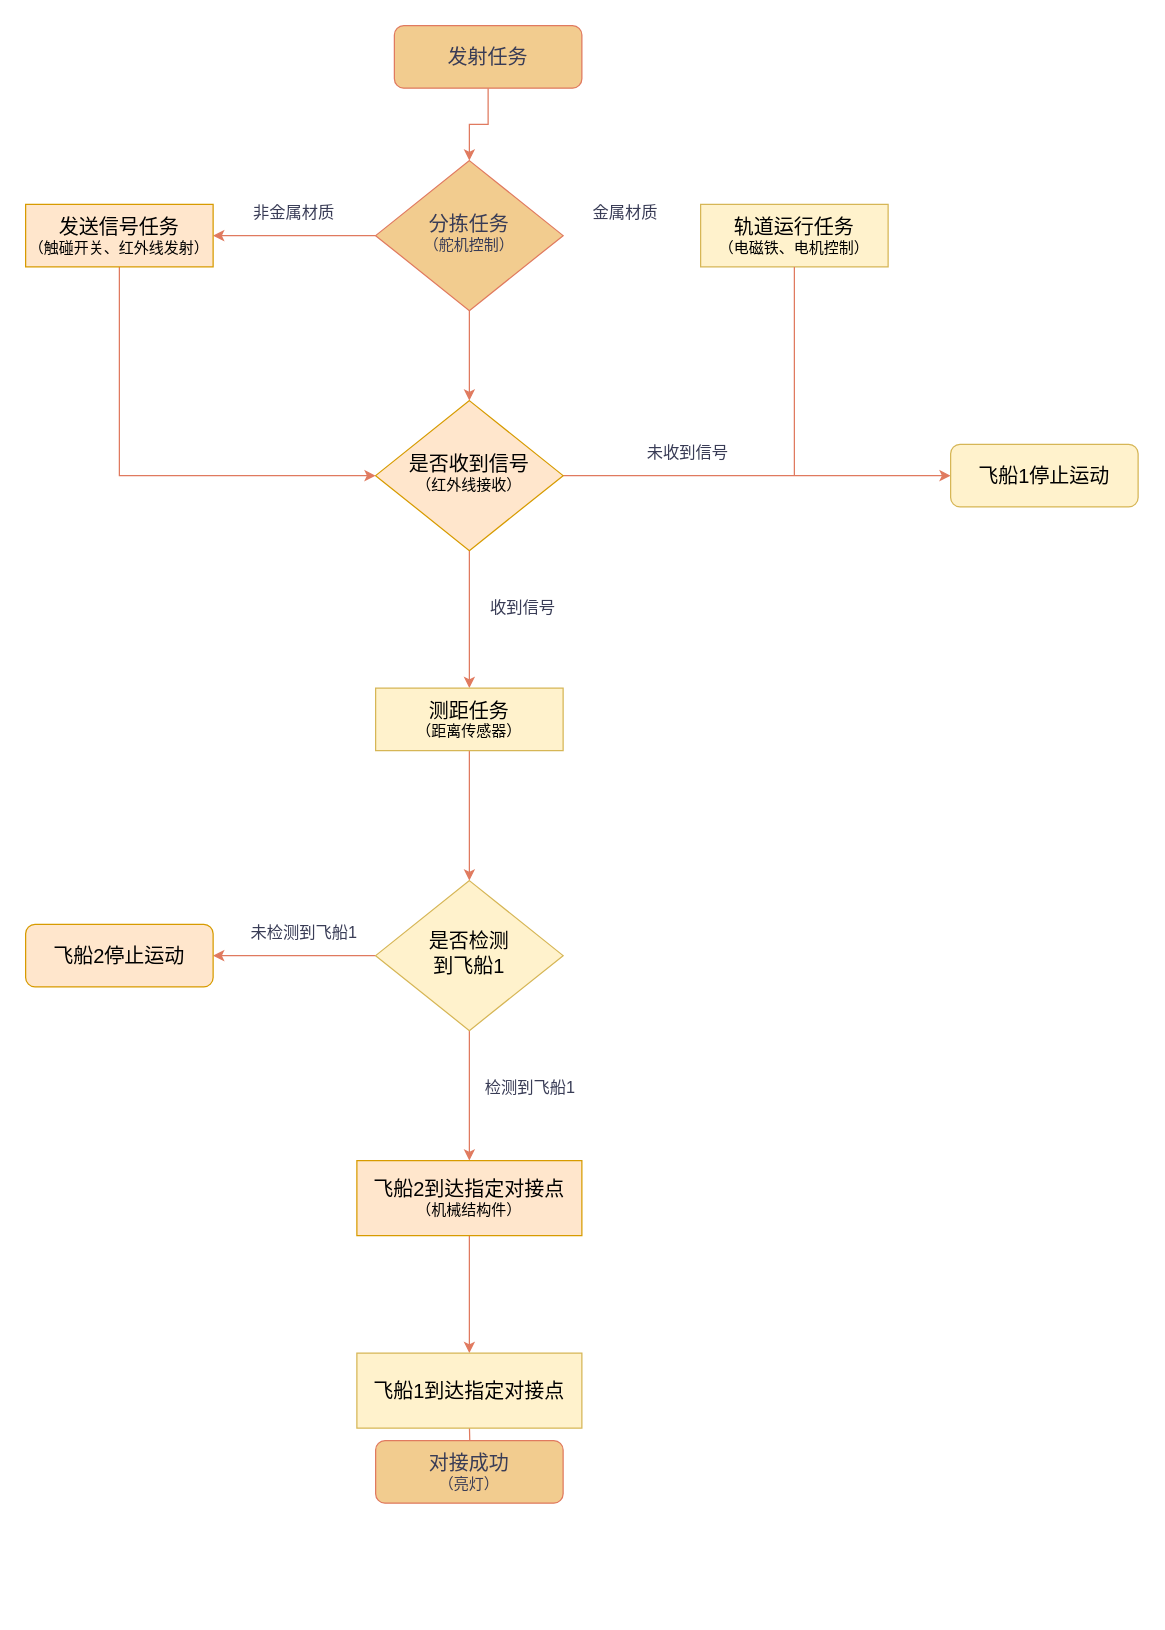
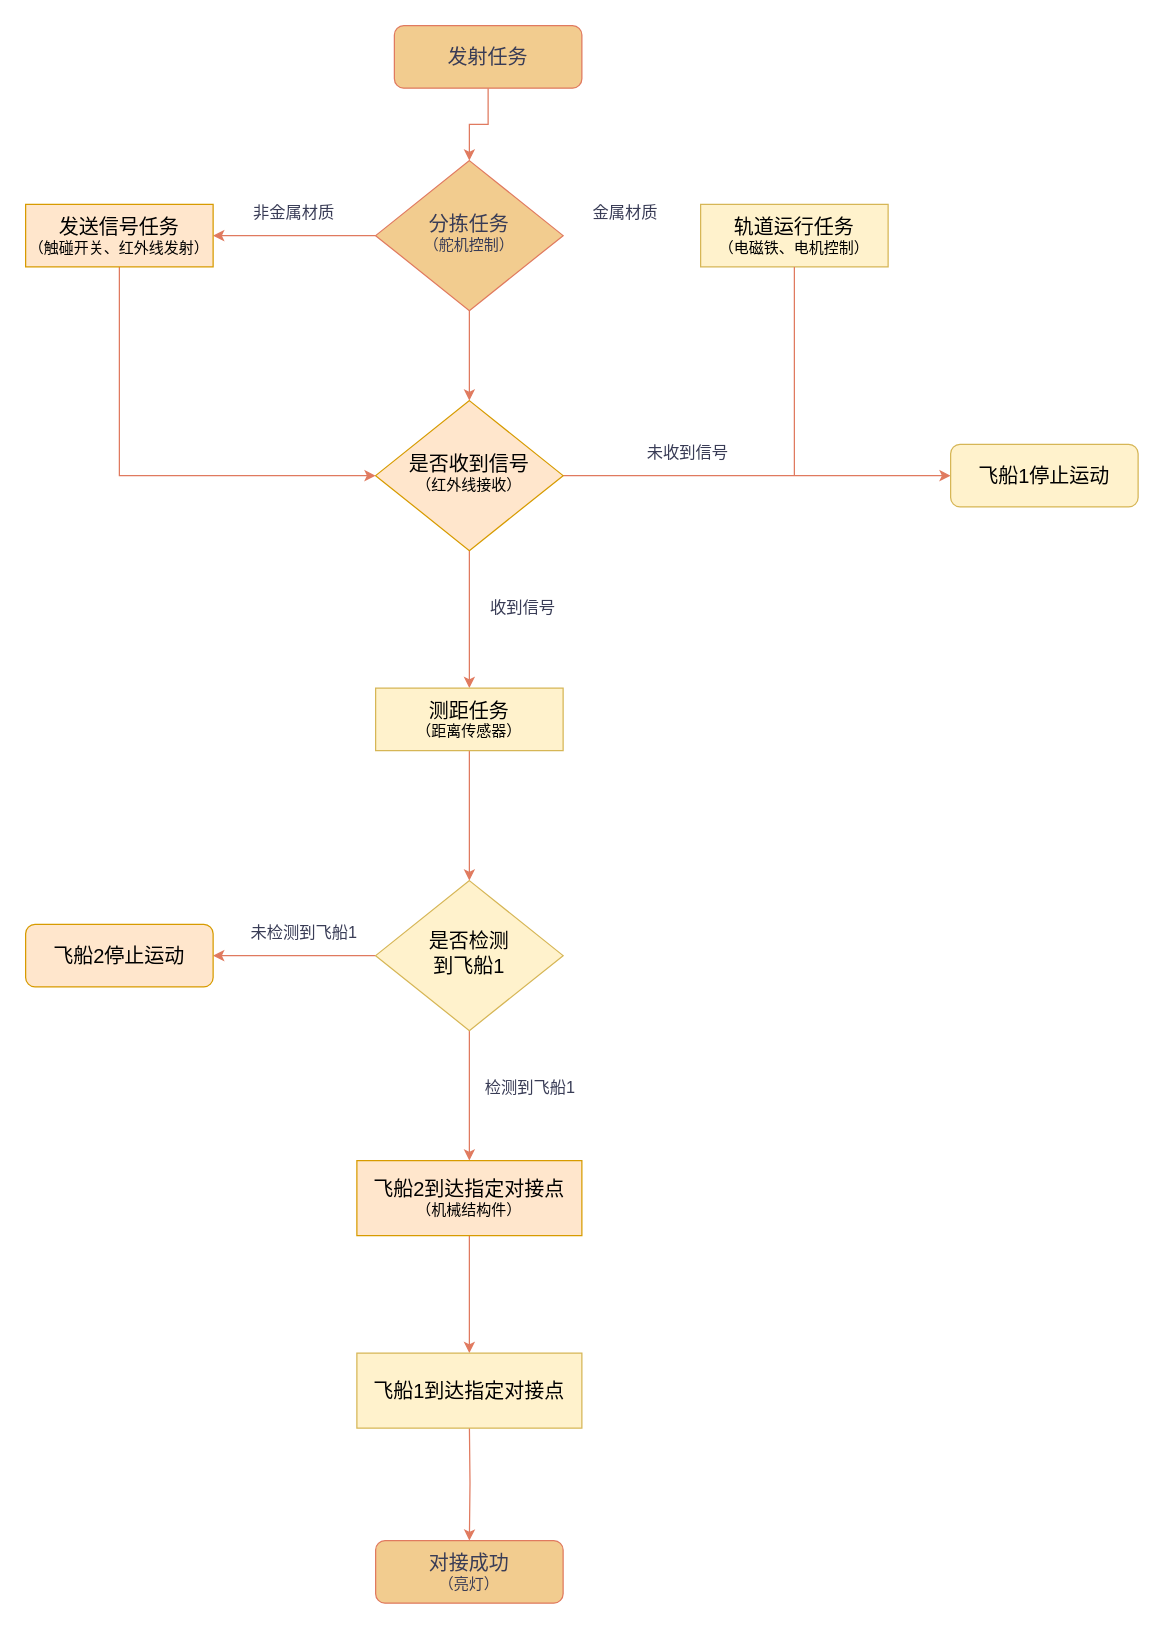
node "对接成功 （亮灯）": moved (469, 1472) -> (469, 1572)
